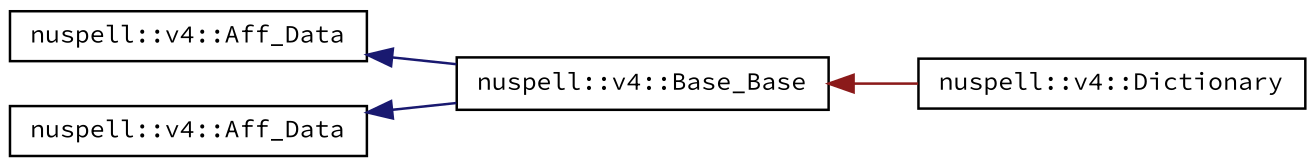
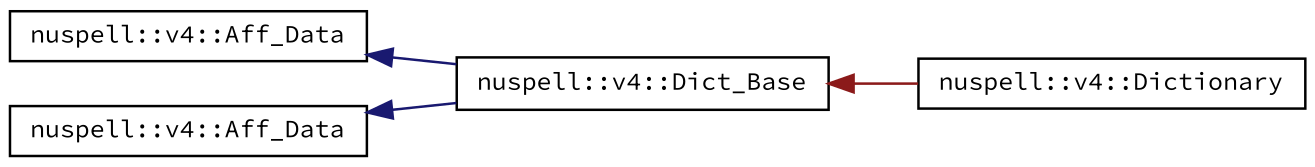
node "nuspell::v4::Base_Base": label "nuspell::v4::Base_Base" -> "nuspell::v4::Dict_Base"
